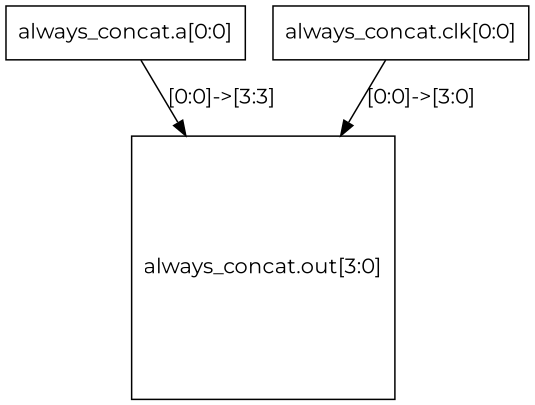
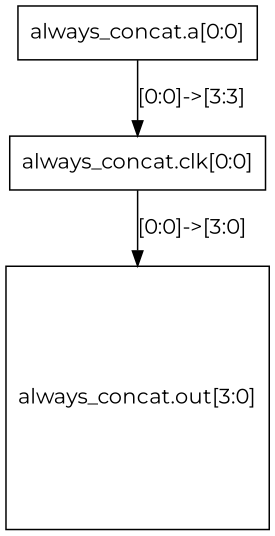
edge "always_concat.a[0:0]" -> "always_concat.out[3:0]": now "always_concat.a[0:0]" -> "always_concat.clk[0:0]"
